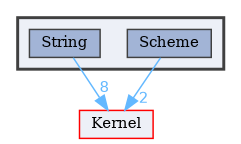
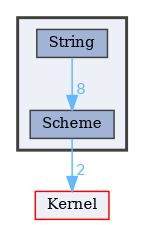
edge "String" -> "Kernel": now "String" -> "Scheme"
